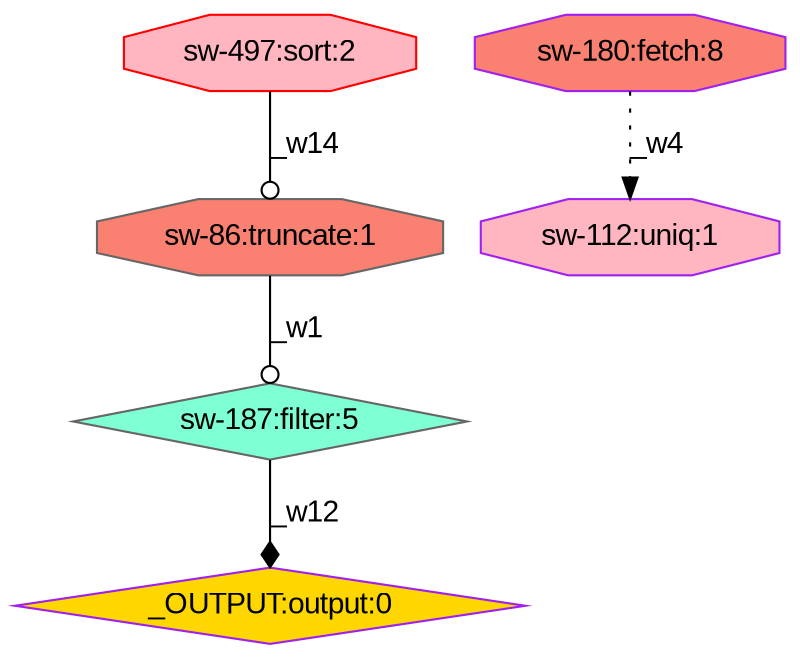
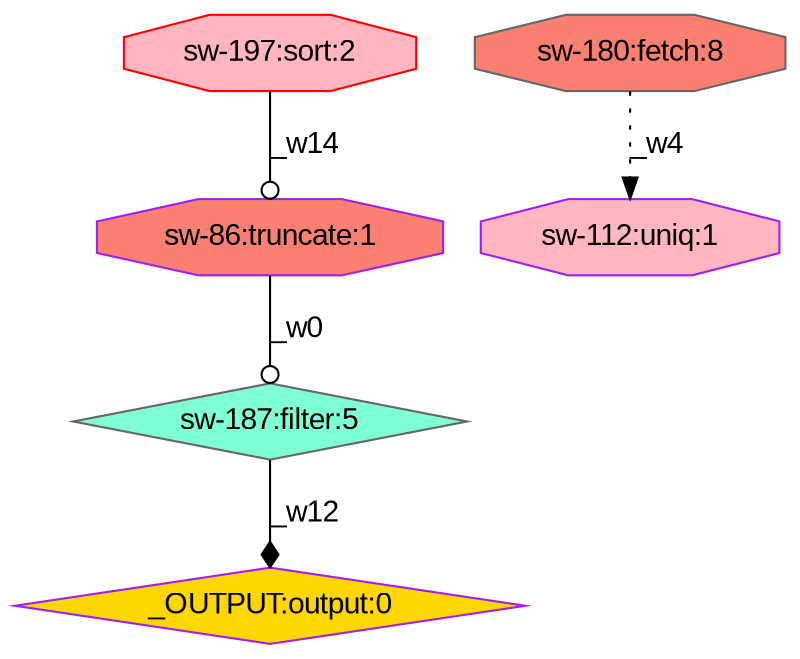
node "sw-497:sort:2": label "sw-497:sort:2" -> "sw-197:sort:2"
node "sw-180:fetch:8": color purple -> gray40
node "sw-86:truncate:1": color gray40 -> purple
edge "sw-86:truncate:1" -> "sw-187:filter:5": label "_w1" -> "_w0"
